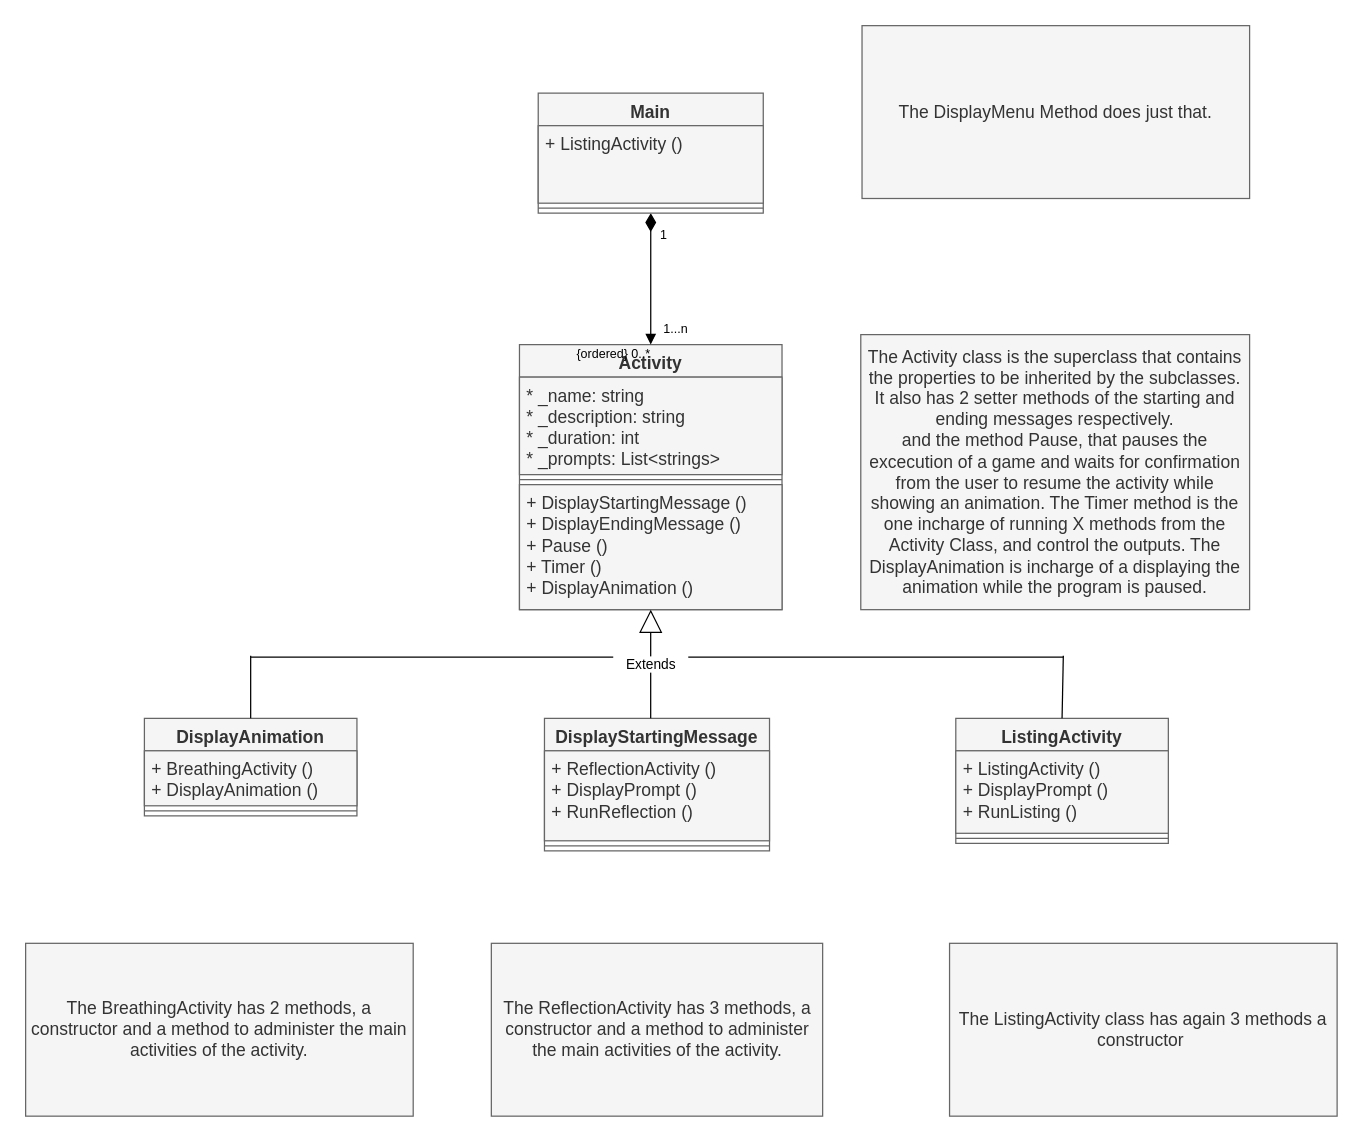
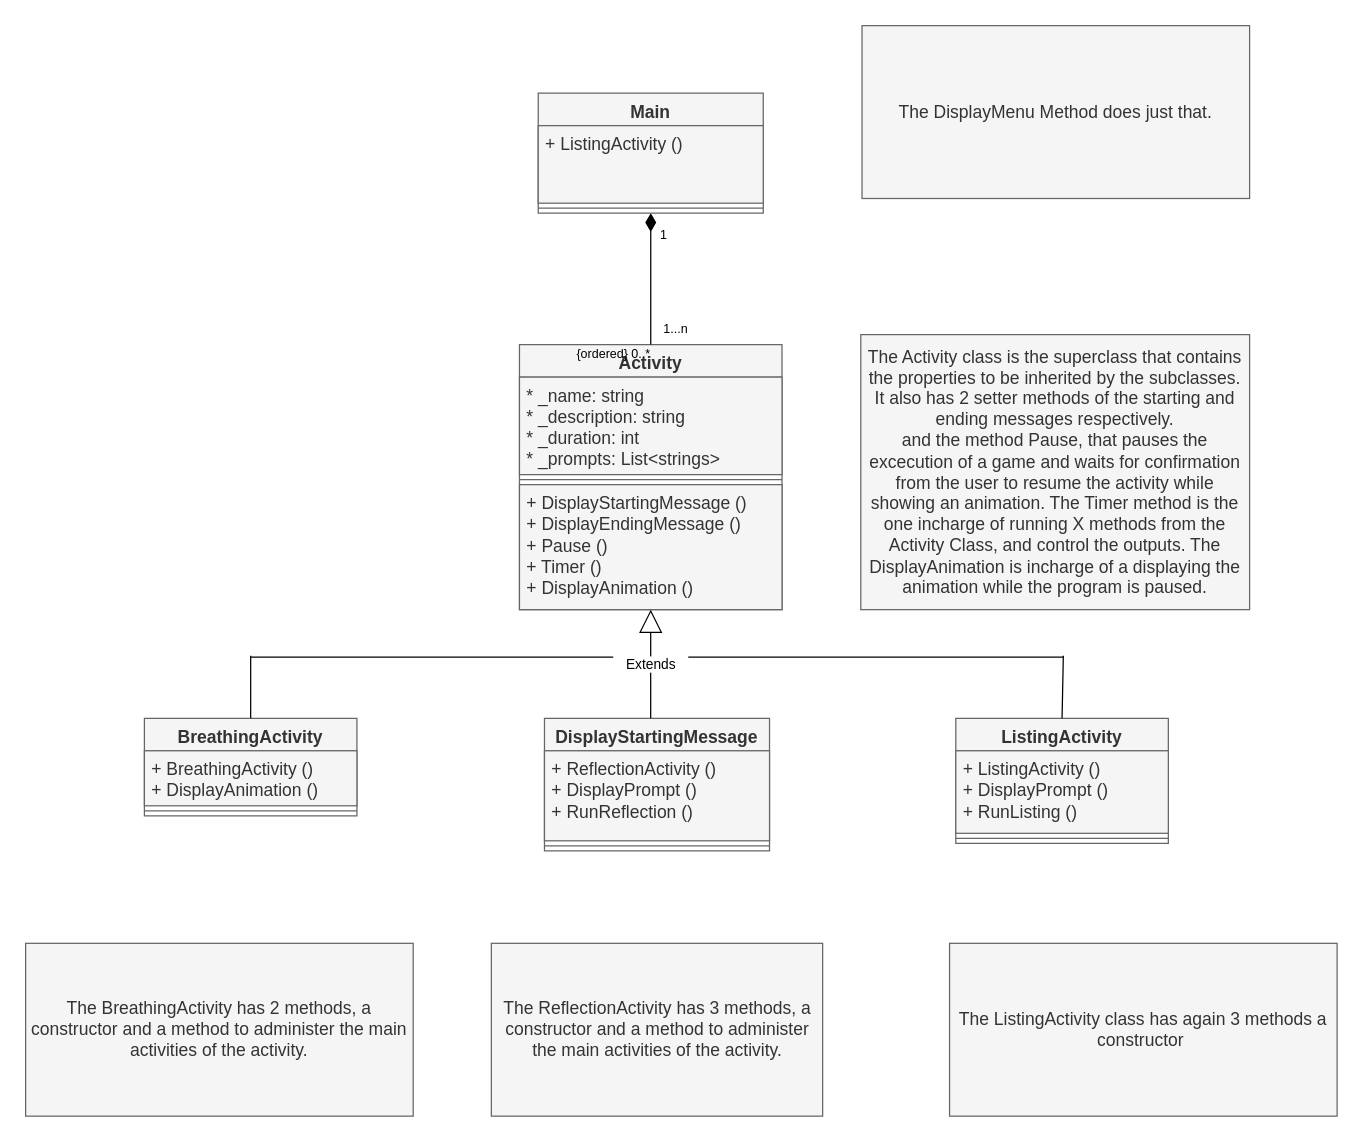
edge "Main" -- "Activity": arrowhead block -> none
node "DisplayAnimation": label "DisplayAnimation" -> "BreathingActivity"
